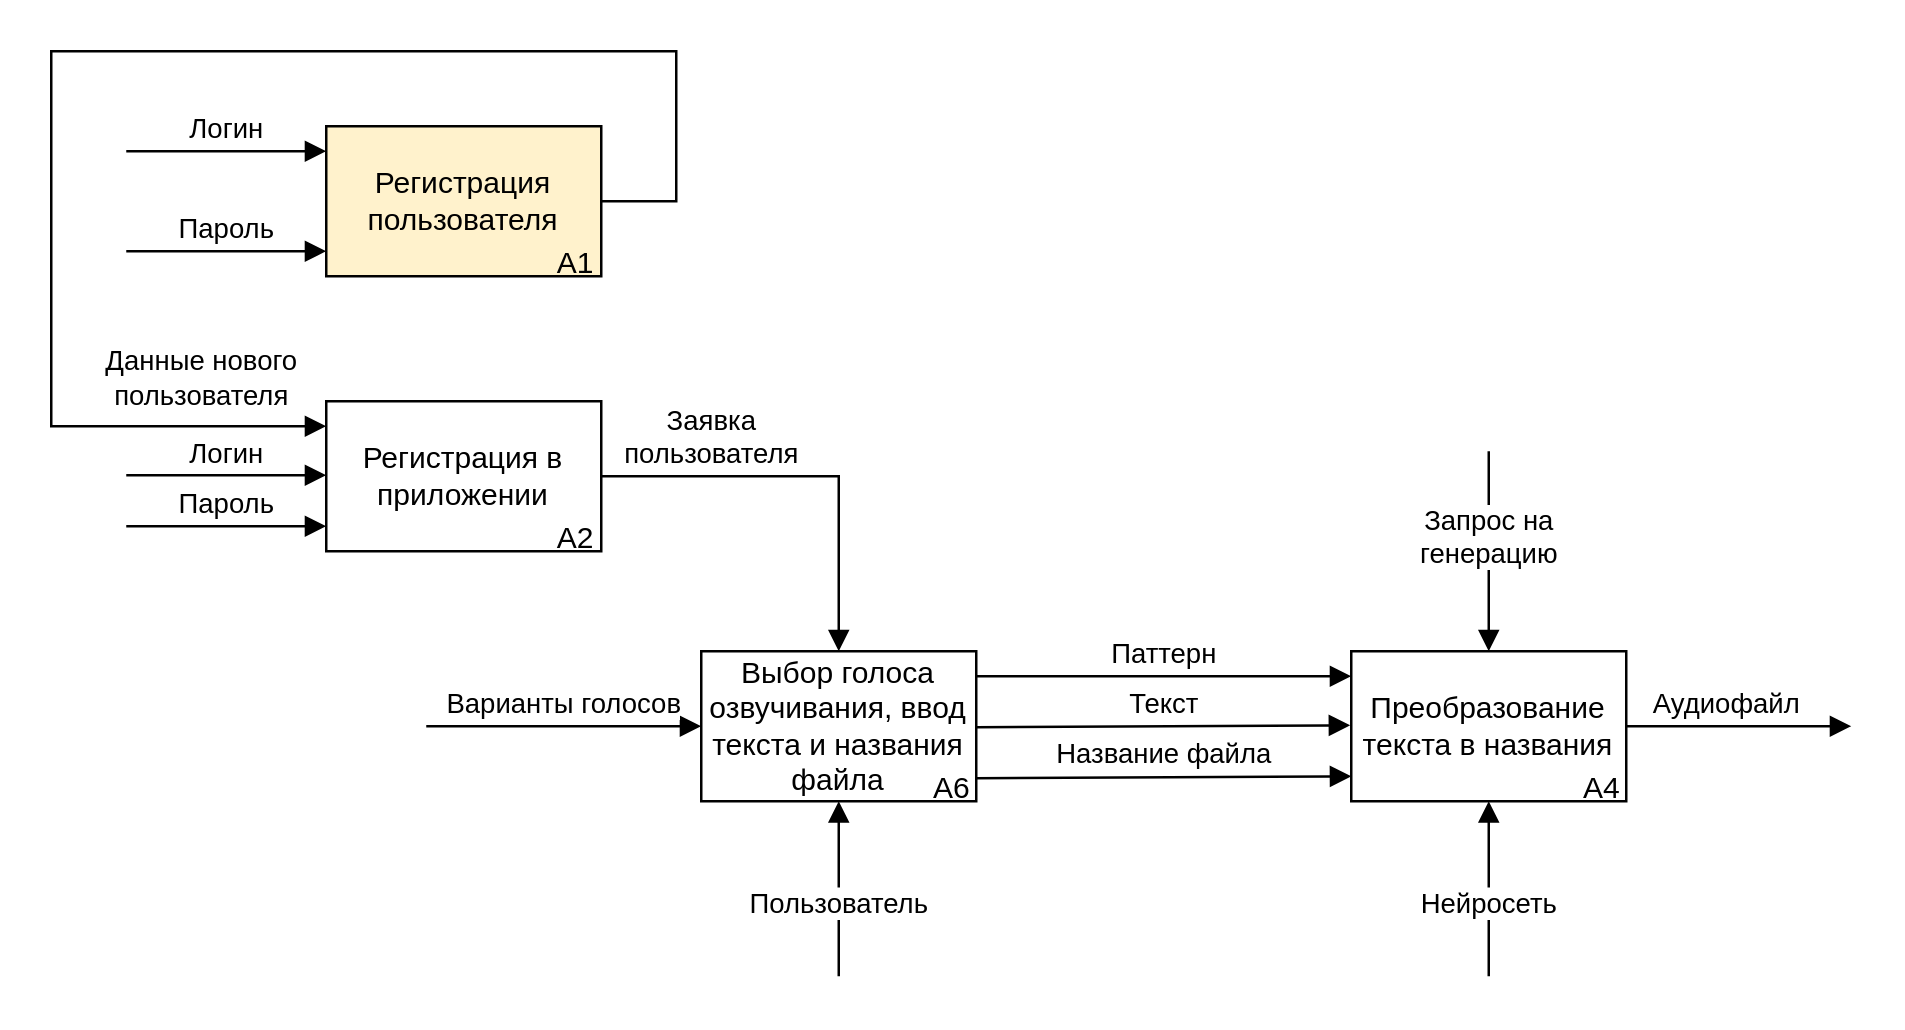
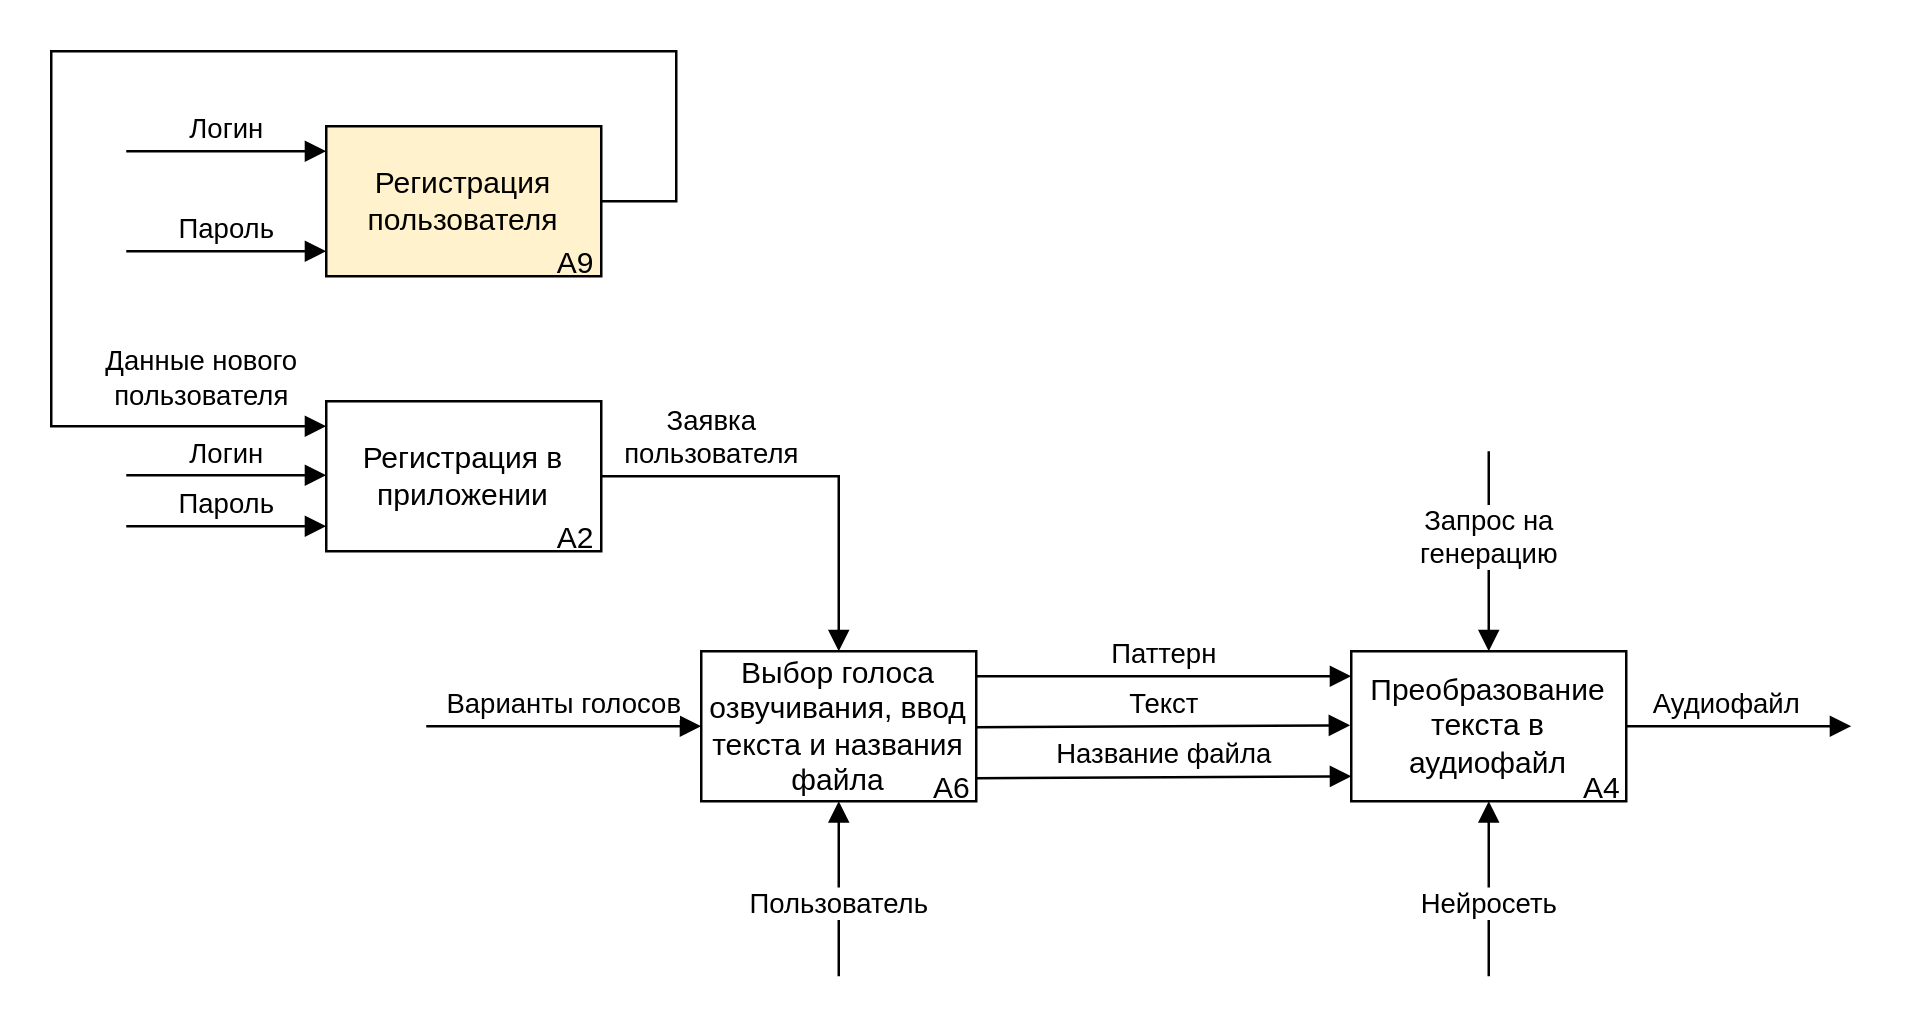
node "А1": label "А1" -> "А9"
node "Преобразование текста в названия": label "Преобразование текста в названия" -> "Преобразование текста в аудиофайл"
